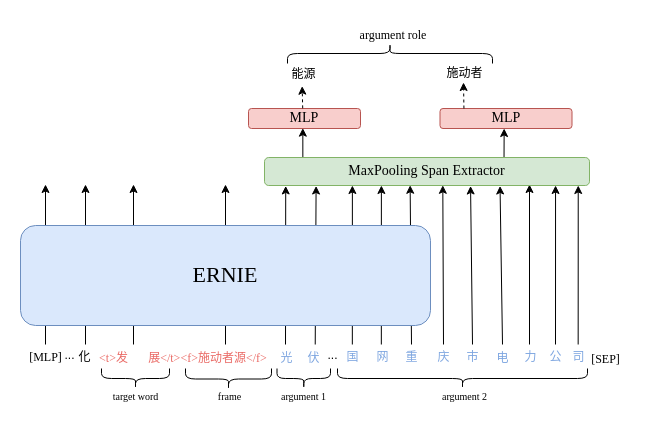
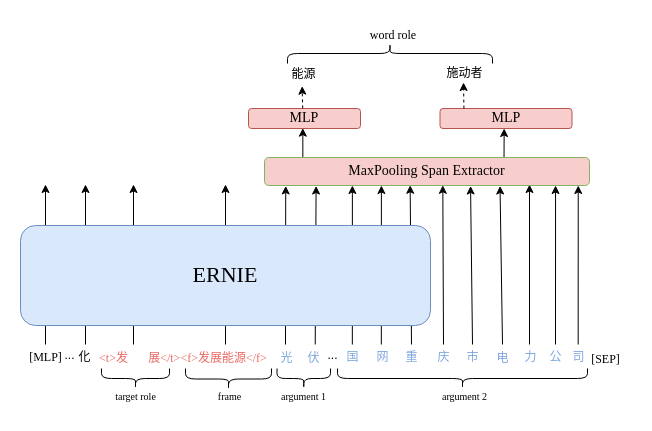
node "argument role": label "argument role" -> "word role"
node "MaxPooling Span Extractor": fillcolor #d5e8d4 -> #f8cecc
node "展</t><f>施动者源</f>": label "展</t><f>施动者源</f>" -> "展</t><f>发展能源</f>"
node "target word": label "target word" -> "target role"
